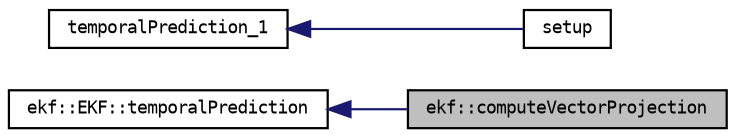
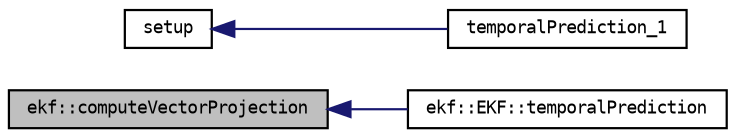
edge "setup" -> "temporalPrediction_1": reversed
edge "ekf::computeVectorProjection" -> "ekf::EKF::temporalPrediction": reversed
